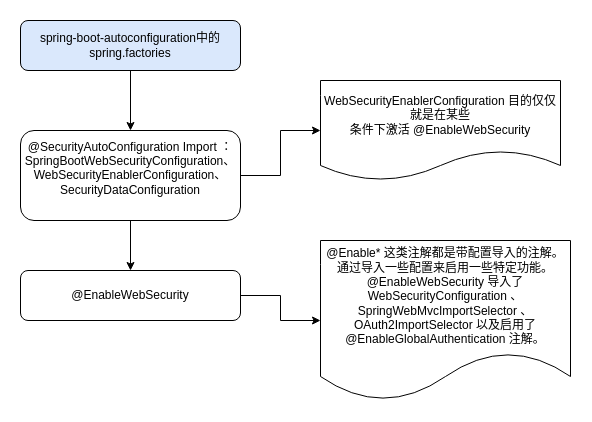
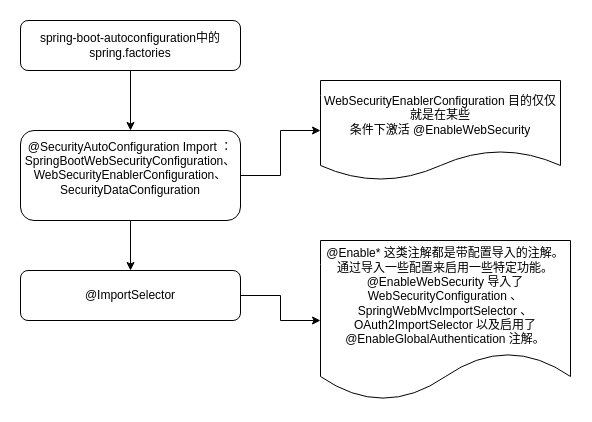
node "spring-boot-autoconfiguration中的spring.factories": fillcolor #dae8fc -> #ffffff
node "@EnableWebSecurity": label "@EnableWebSecurity" -> "@ImportSelector"
